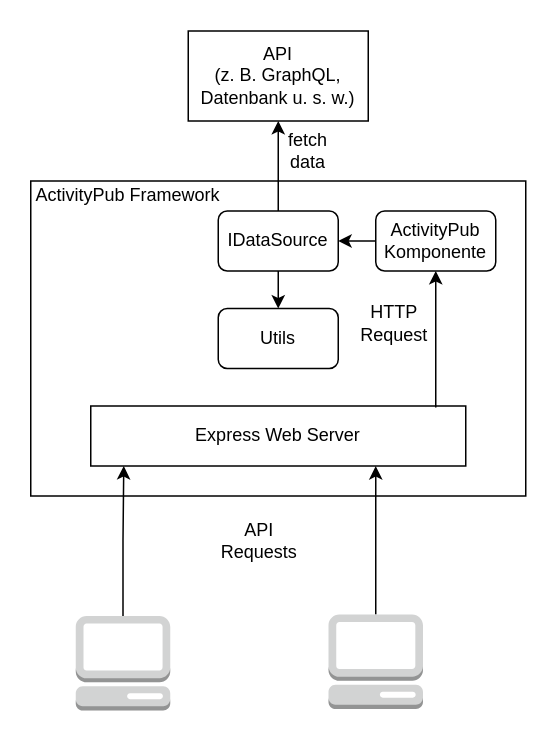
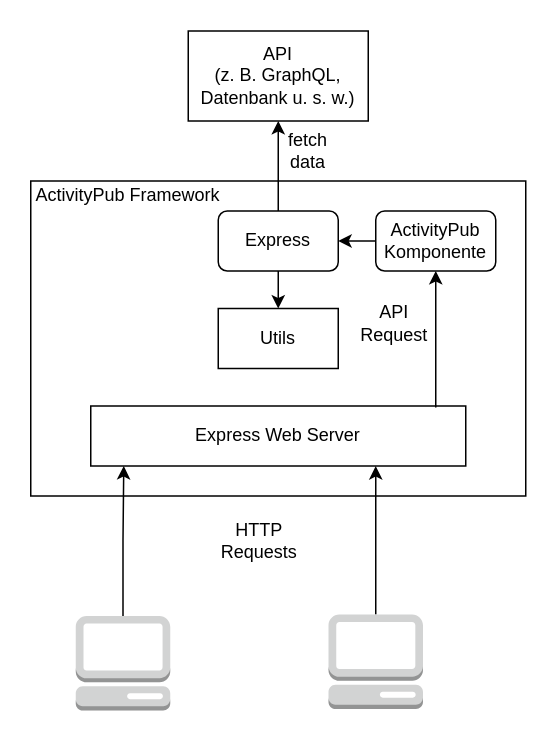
node "IDataSource": label "IDataSource" -> "Express"
node "HTTP Request": label "HTTP Request" -> "API Request"
node "Utils": shape rounded rectangle -> rectangle
node "API Requests": label "API Requests" -> "HTTP Requests"
